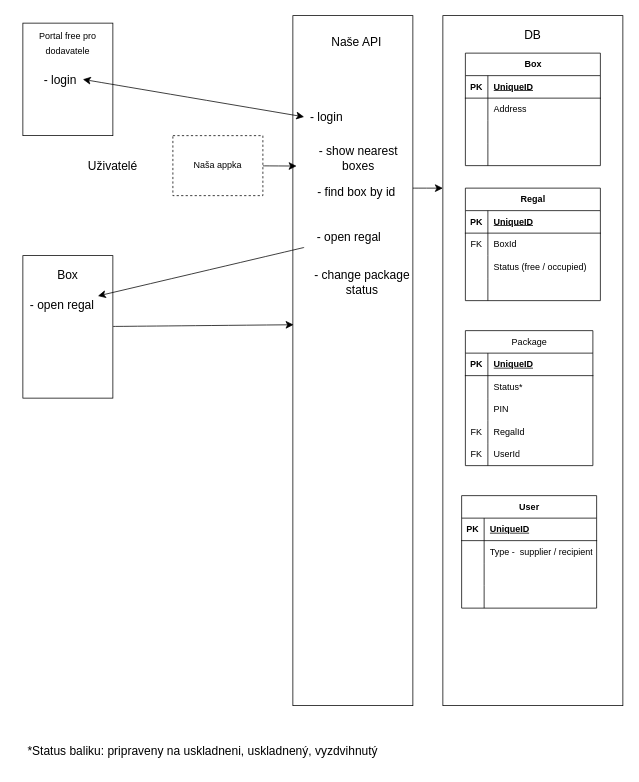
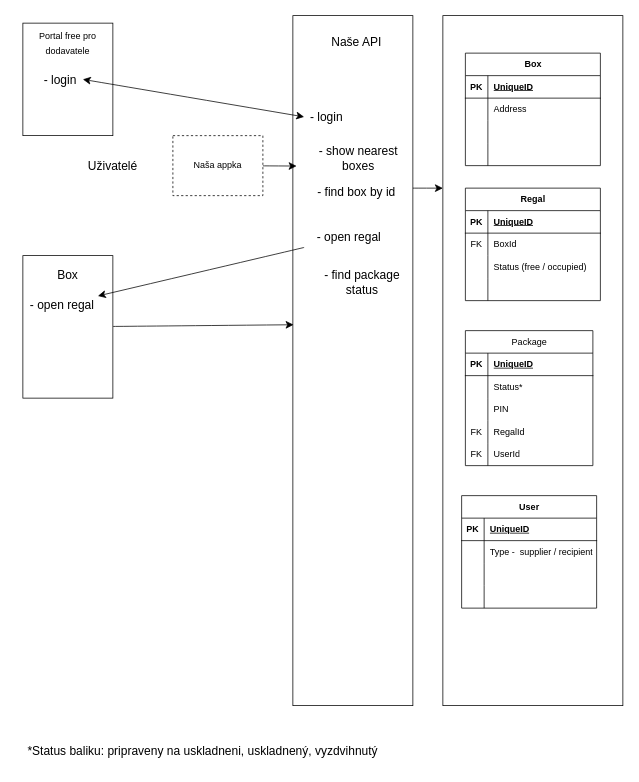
node "DB": removed
node "- change package status": label "- change package status" -> "- find package status"
